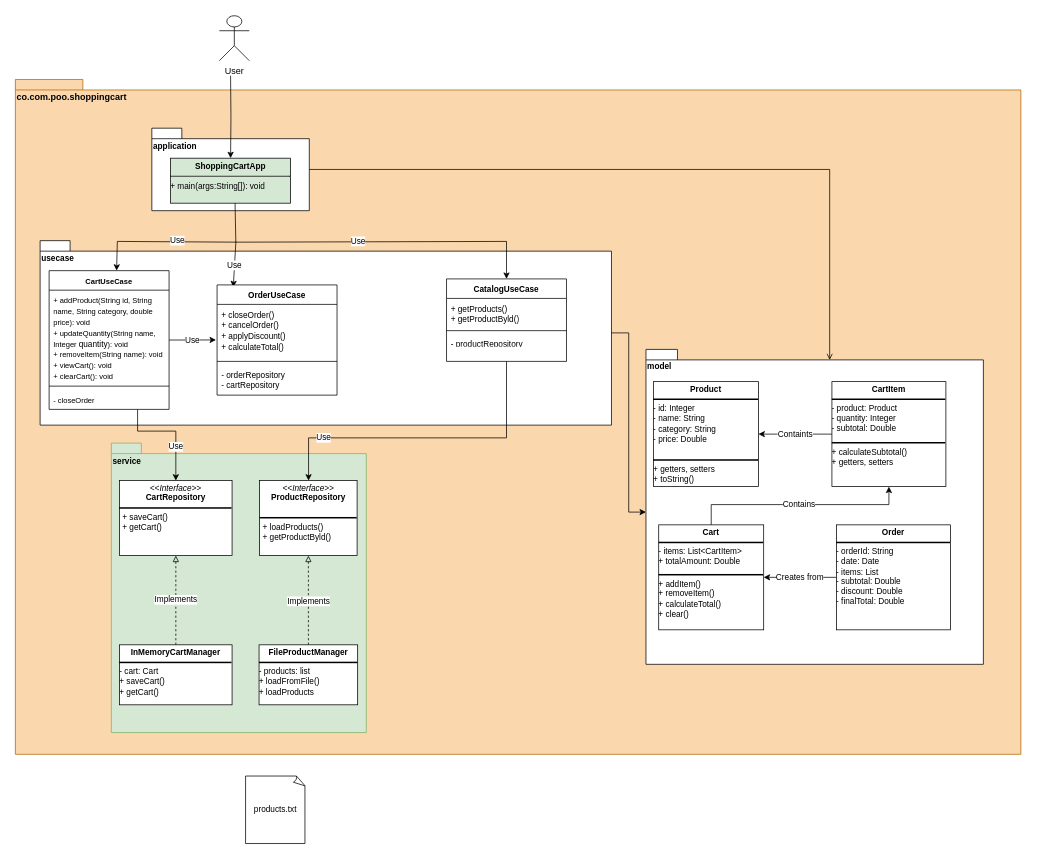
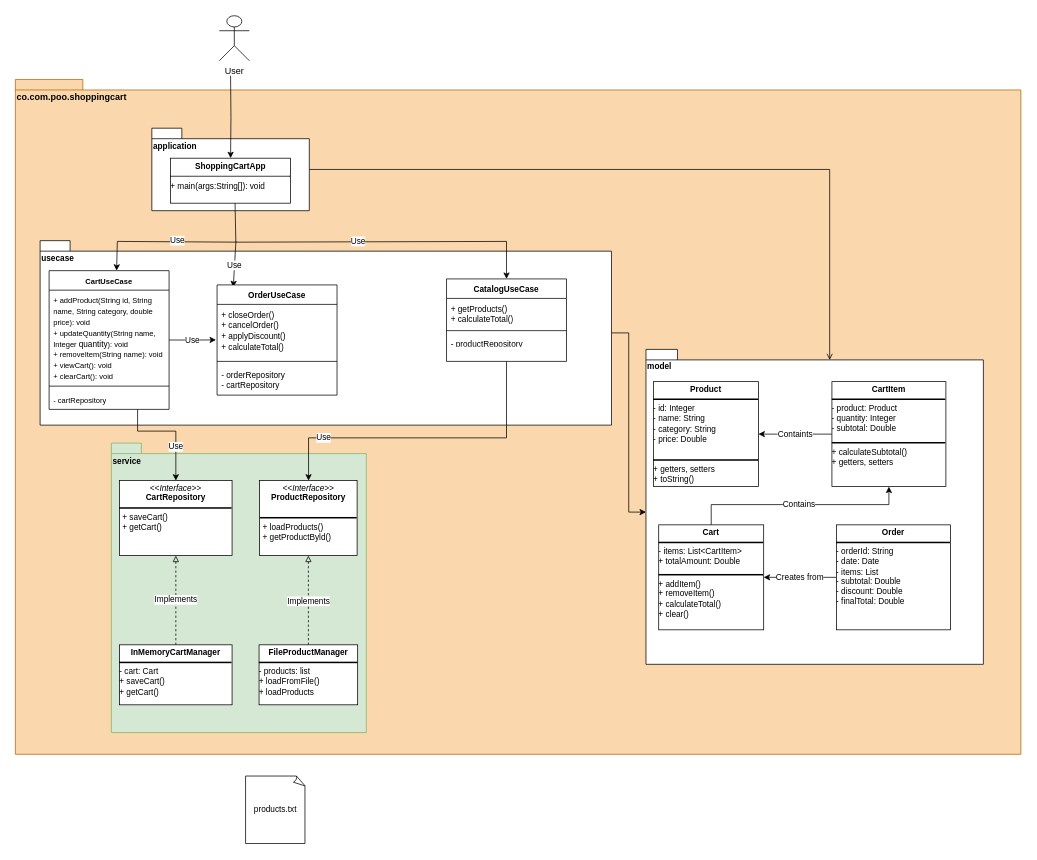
node "ShoppingCartApp + main(args:String[]): void": fillcolor #d5e8d4 -> #ffffff
node "+ getProducts()+ getProductByld()": label "+ getProducts()+ getProductByld()" -> "+ getProducts()+ calculateTotal()"
node "- closeOrder": label "- closeOrder" -> "- cartRepository"
